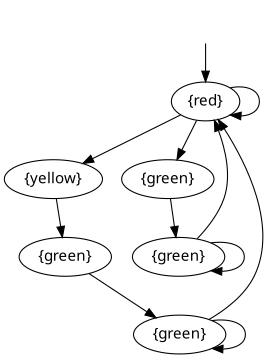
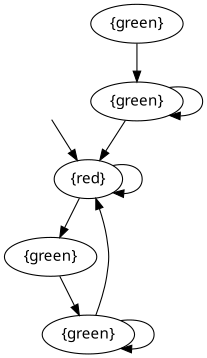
node "{yellow}": removed
